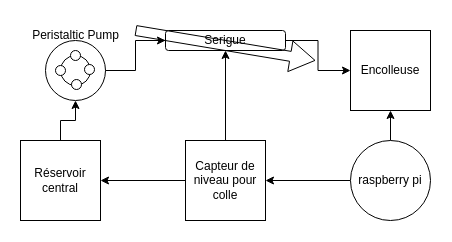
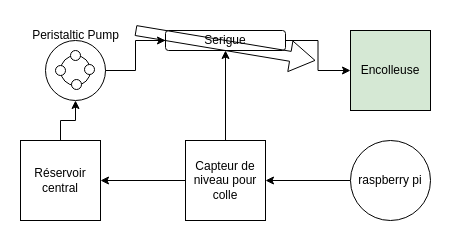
node "Encolleuse": fillcolor #ffffff -> #d5e8d4
edge "raspberry pi" -> "Encolleuse": removed
